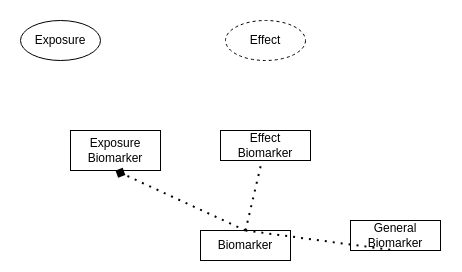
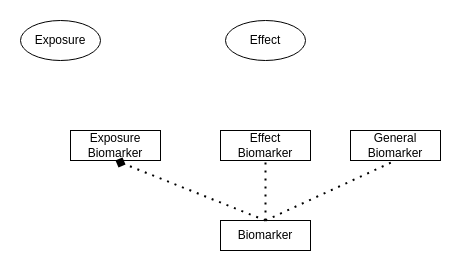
node "Effect": style dashed -> solid
node "Exposure Biomarker": size 90x40 -> 90x30
node "General Biomarker": moved (396, 236) -> (396, 146)
node "Biomarker": moved (246, 246) -> (266, 236)
